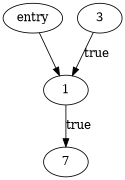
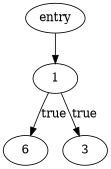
edge "3" -> "1": reversed
node "7": label "7" -> "6"
